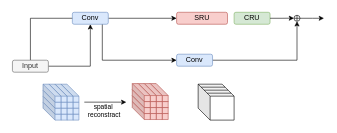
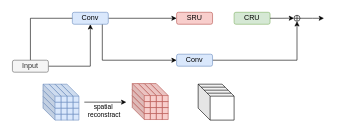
node "SRU": size 51x12 -> 36x12
